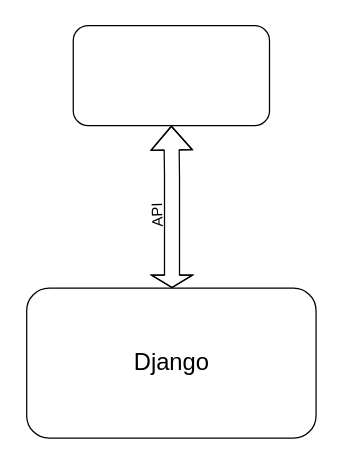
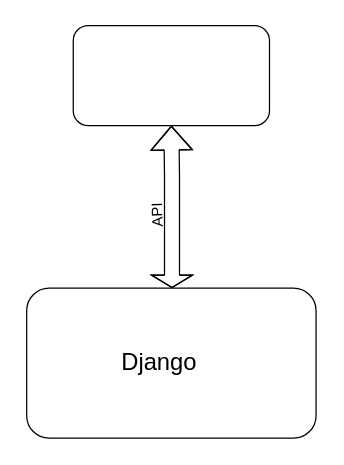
node "Django": moved (171, 363) -> (159, 363)
